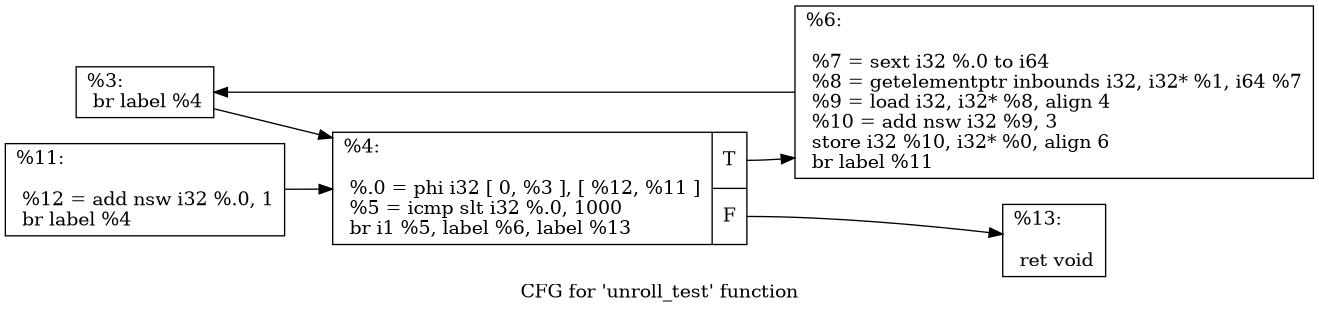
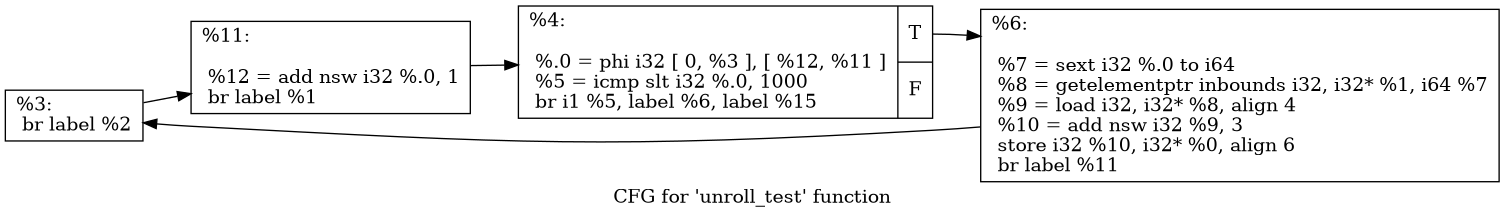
node "%3:": text "br label %4" -> "br label %2"
edge "%3:" -> "%4:": now "%3:" -> "%11:"
node "%11:": text "br label %4" -> "br label %1"
node "%4:": text "br i1 %5, label %6, label %13" -> "br i1 %5, label %6, label %15"
node "%13:": removed
